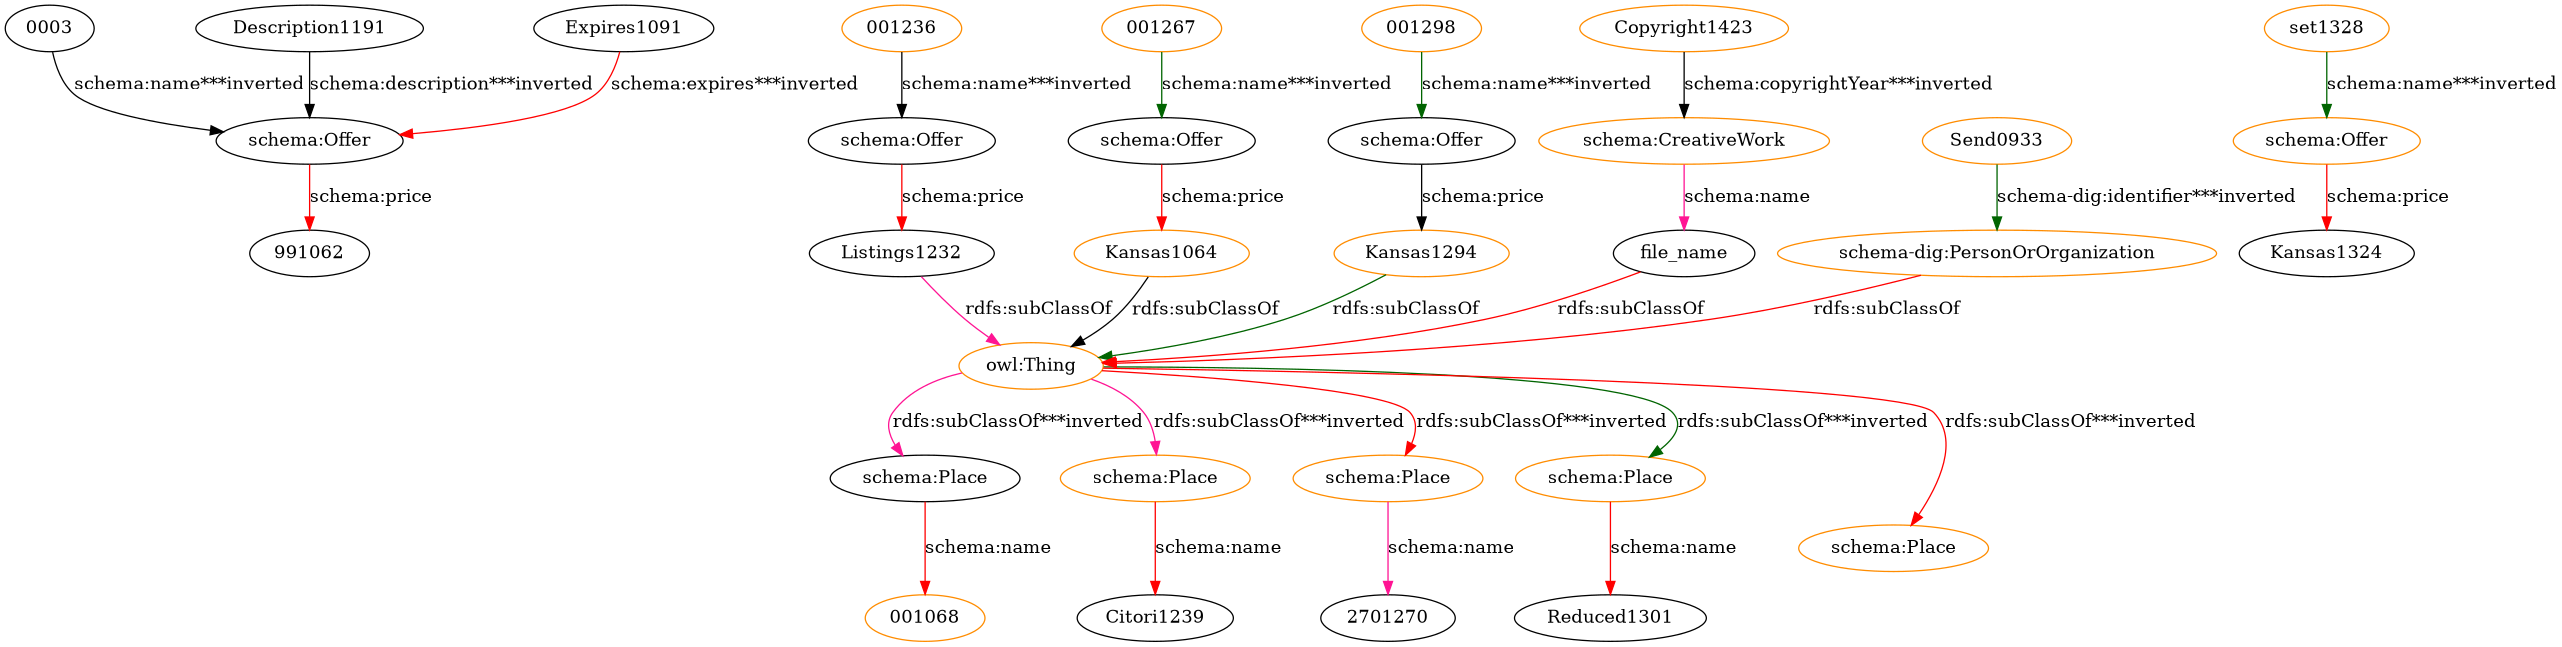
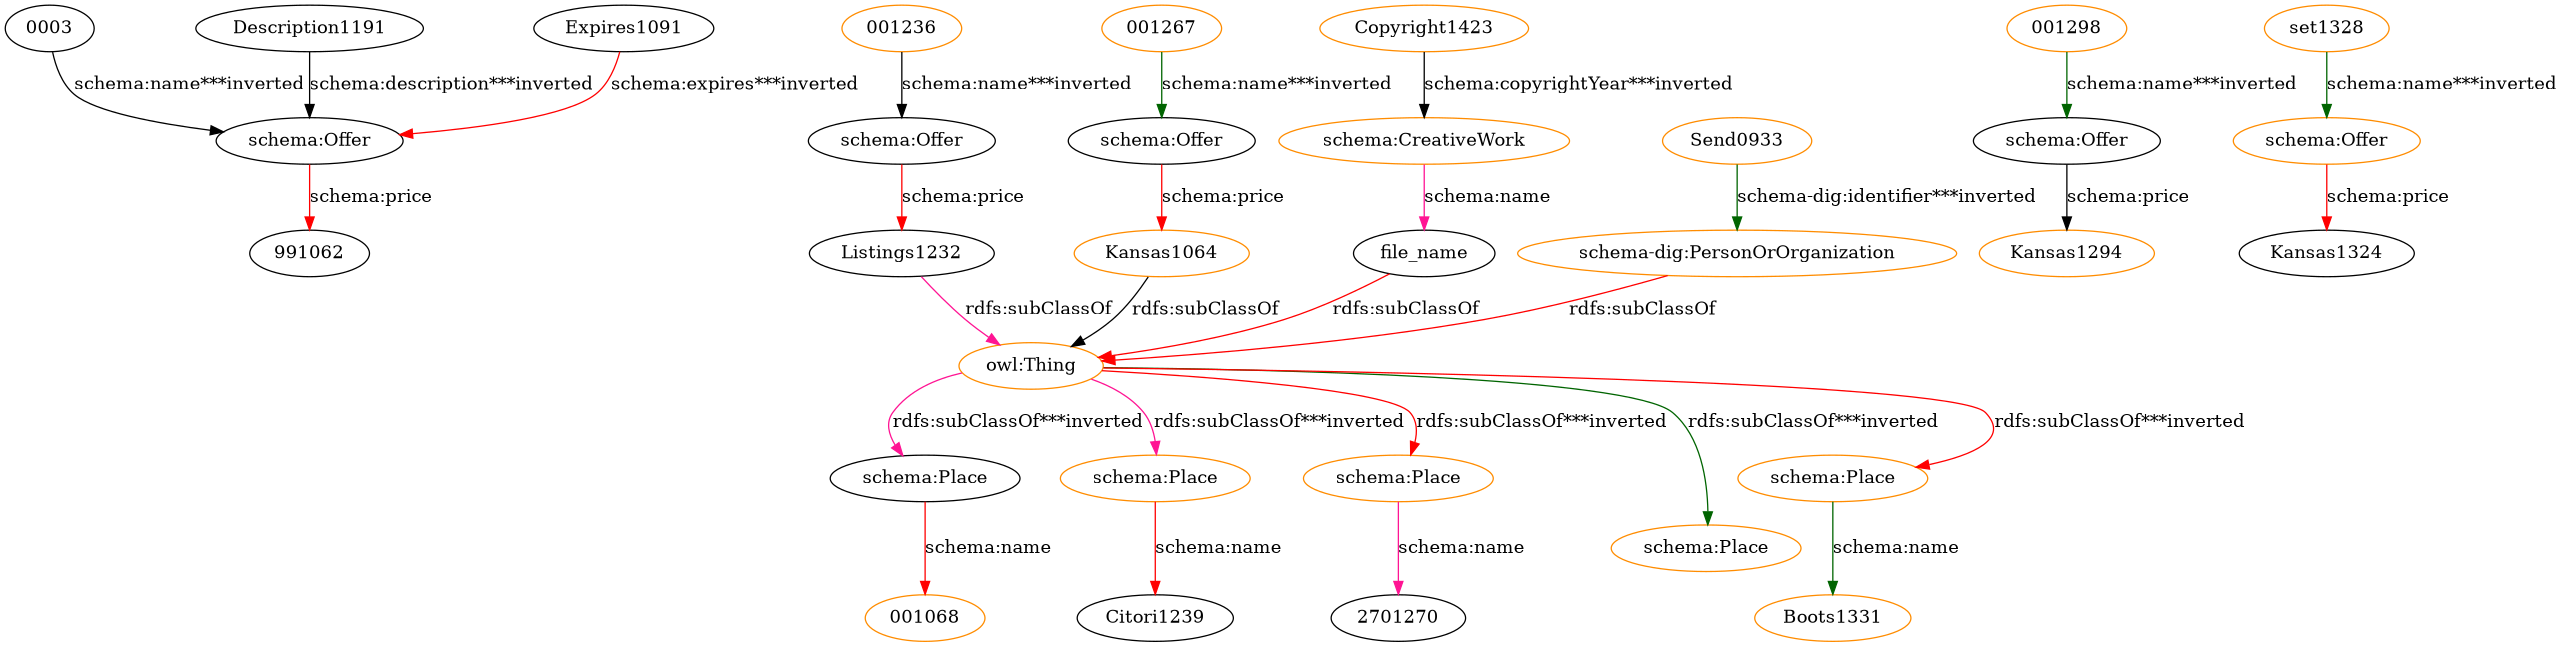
edge "Kansas1294" -> "owl:Thing": removed, label "rdfs:subClassOf"
node "Reduced1301": removed
node "Boots1331": added
